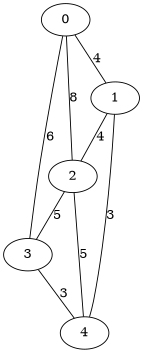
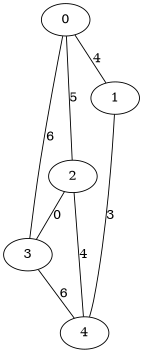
edge "0" -- "2": label "8" -> "5"
edge "1" -- "2": removed, label "4"
edge "2" -- "3": label "5" -> "0"
edge "2" -- "4": label "5" -> "4"
edge "3" -- "4": label "3" -> "6"
